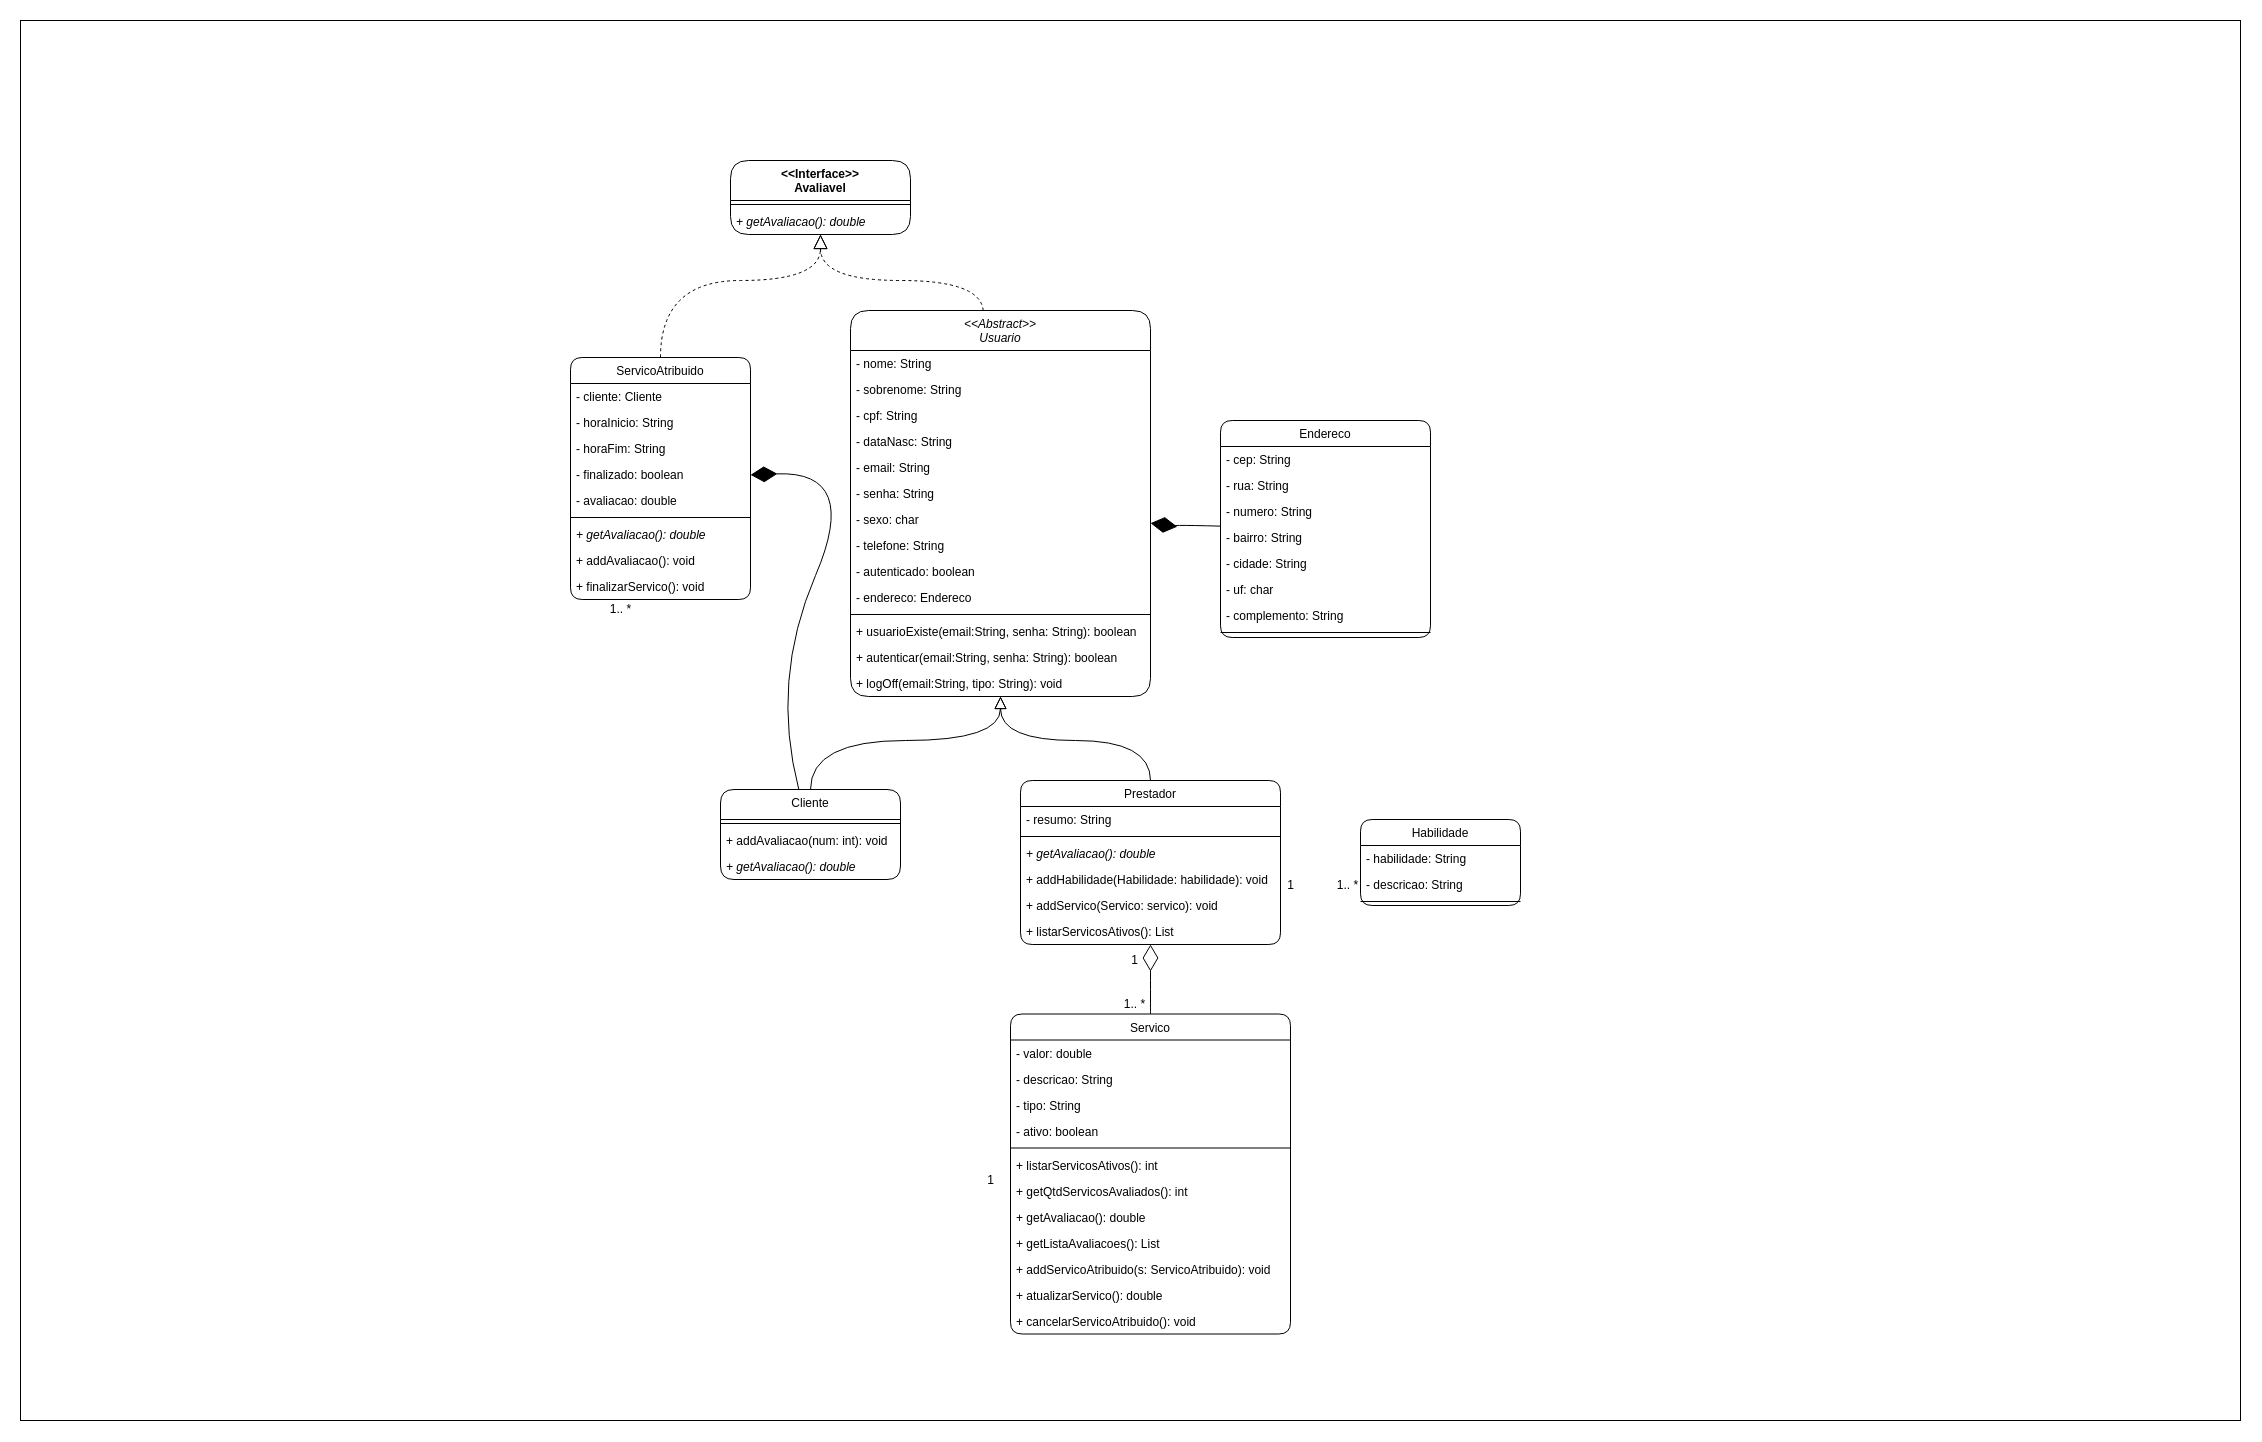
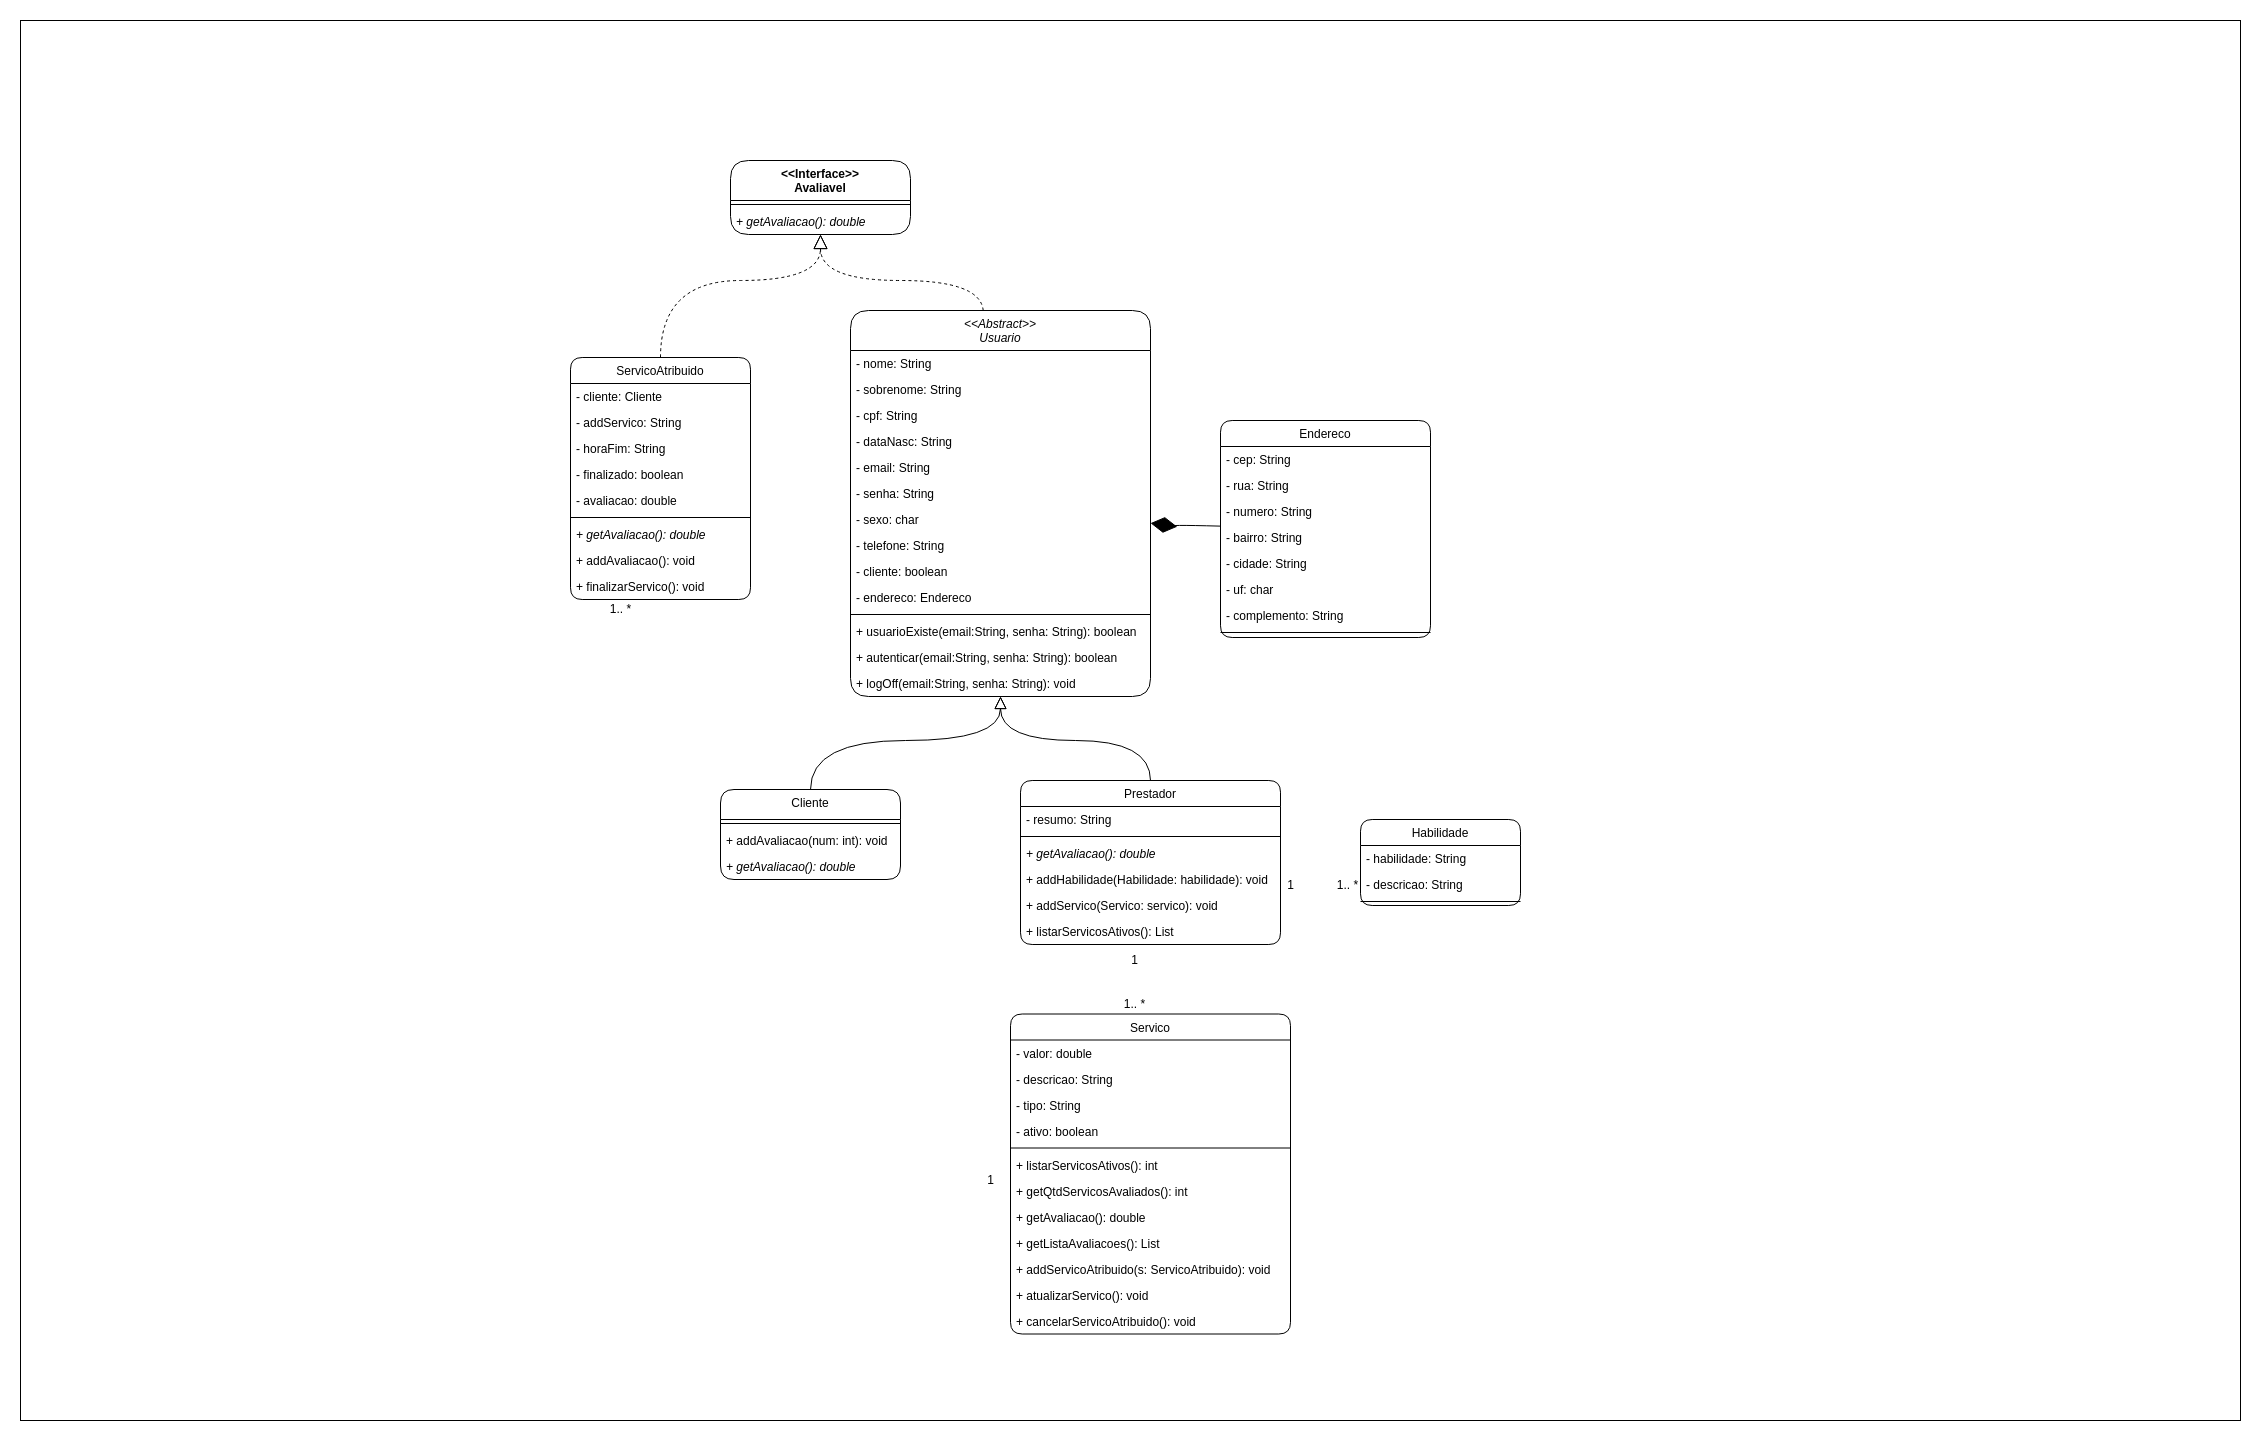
node "- horaInicio: String": label "- horaInicio: String" -> "- addServico: String"
node "- autenticado: boolean": label "- autenticado: boolean" -> "- cliente: boolean"
edge "Cliente" -> "ServicoAtribuido": removed
node "+ logOff(email:String, tipo: String): void": label "+ logOff(email:String, tipo: String): void" -> "+ logOff(email:String, senha: String): void"
edge "Servico" -> "Prestador": removed
node "+ atualizarServico(): double": label "+ atualizarServico(): double" -> "+ atualizarServico(): void"
